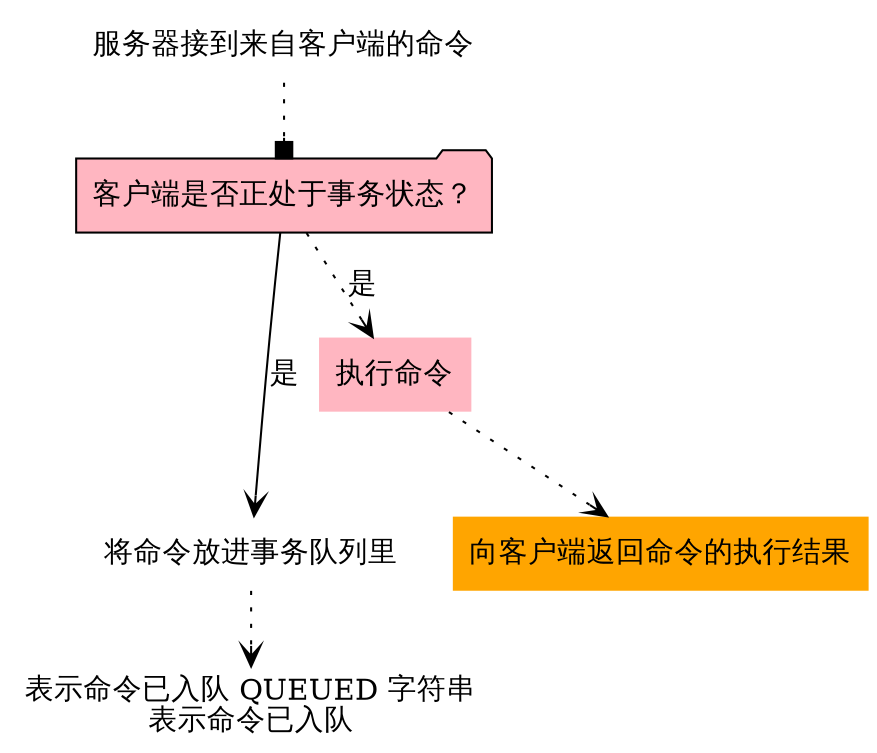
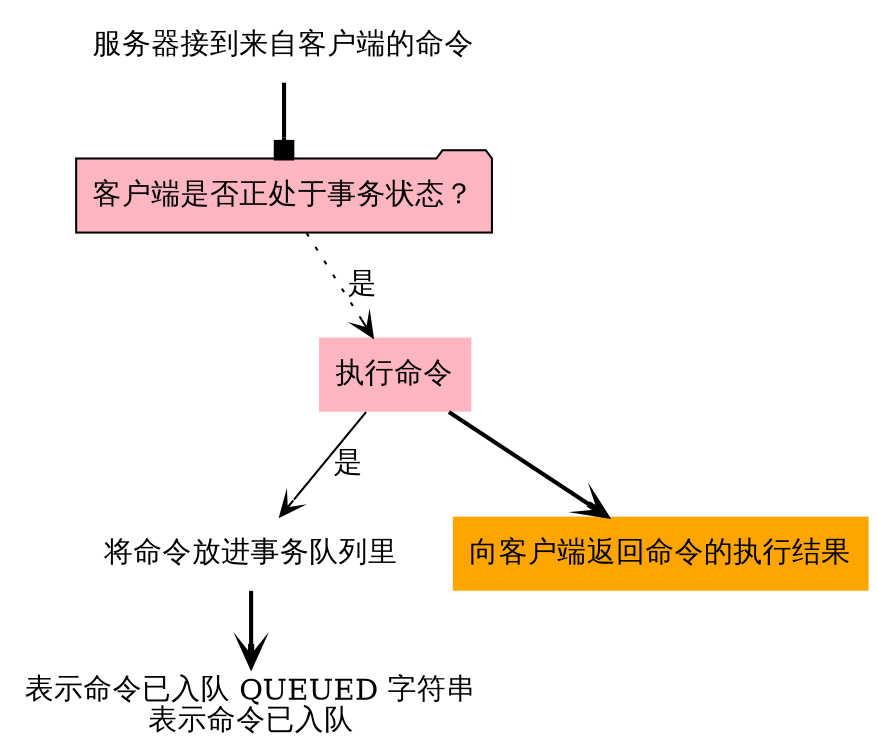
edge "服务器接到来自客户端的命令" -> "客户端是否正处于事务状态？": style dotted -> bold
edge "客户端是否正处于事务状态？" -> "将命令放进事务队列里": now "执行命令" -> "将命令放进事务队列里"
edge "执行命令" -> "向客户端返回命令的执行结果": style dotted -> bold
edge "将命令放进事务队列里" -> "表示命令已入队 QUEUED 字符串 表示命令已入队": style dotted -> bold
